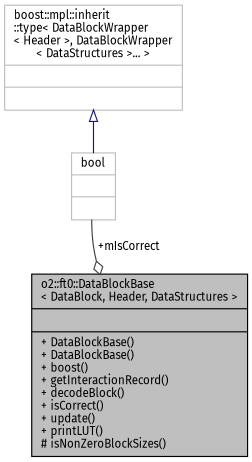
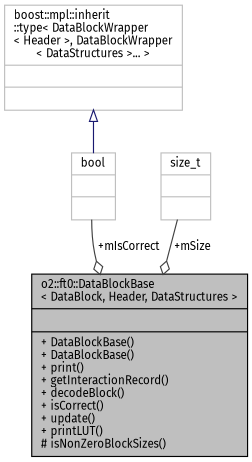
node "size_t": added
node "o2::ft0::DataBlockBase": text "+ boost()" -> "+ print()"
